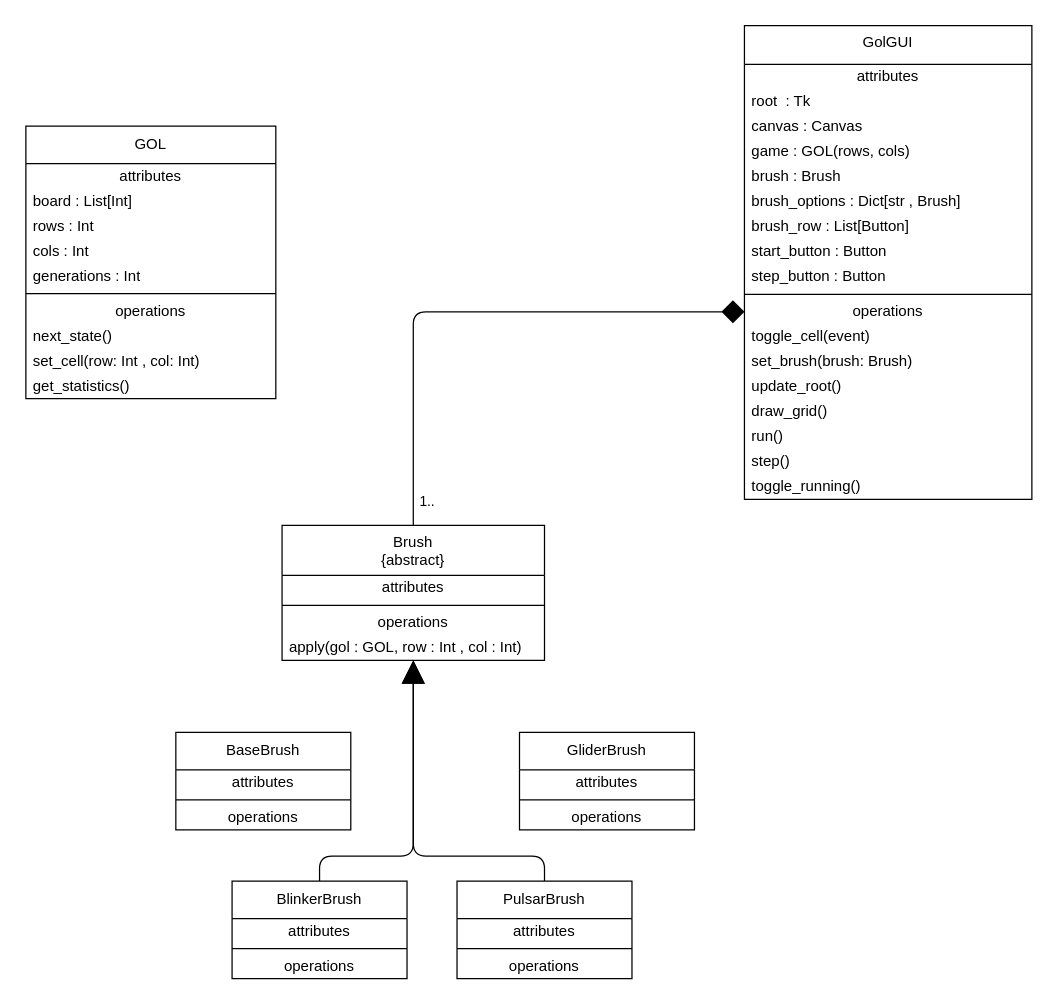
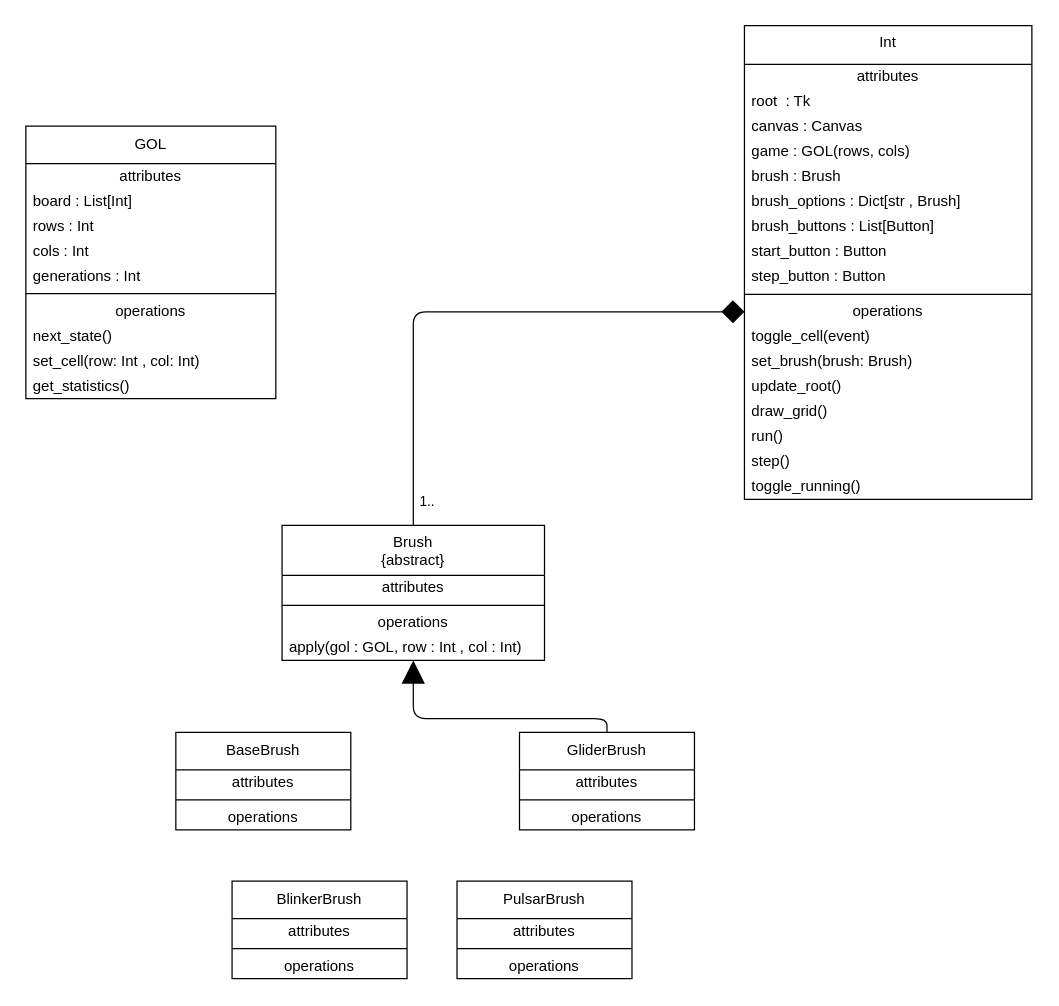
node "GolGUI": label "GolGUI" -> "Int"
node "brush_row : List[Button]": label "brush_row : List[Button]" -> "brush_buttons : List[Button]"
edge "GliderBrush" -> "Brush {abstract}": added
edge "BlinkerBrush" -> "Brush {abstract}": removed
edge "PulsarBrush" -> "Brush {abstract}": removed
